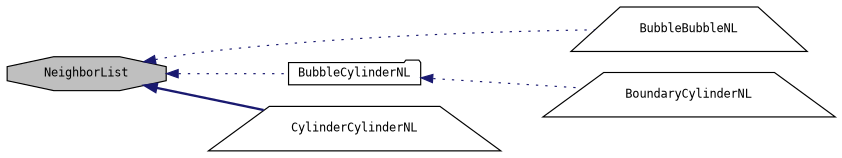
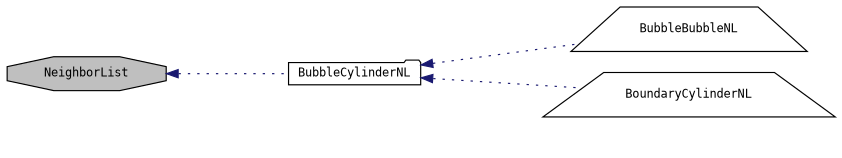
edge "BubbleBubbleNL" -> "NeighborList": now "BubbleBubbleNL" -> "BubbleCylinderNL"
node "CylinderCylinderNL": removed
